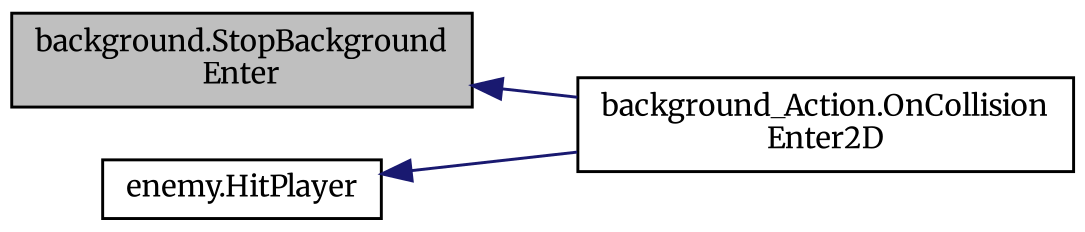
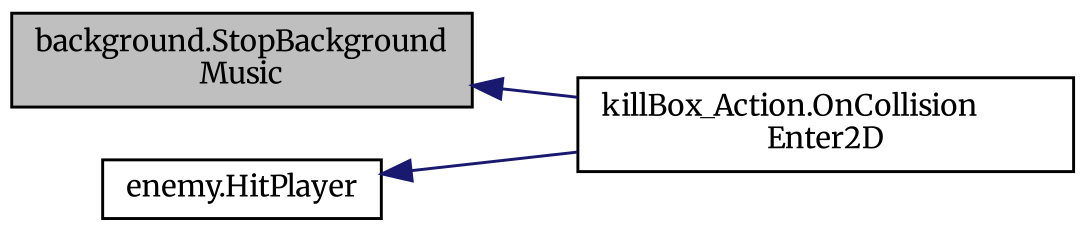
node "background.StopBackground Enter": label "background.StopBackground Enter" -> "background.StopBackground Music"
node "background_Action.OnCollision Enter2D": label "background_Action.OnCollision Enter2D" -> "killBox_Action.OnCollision Enter2D"
